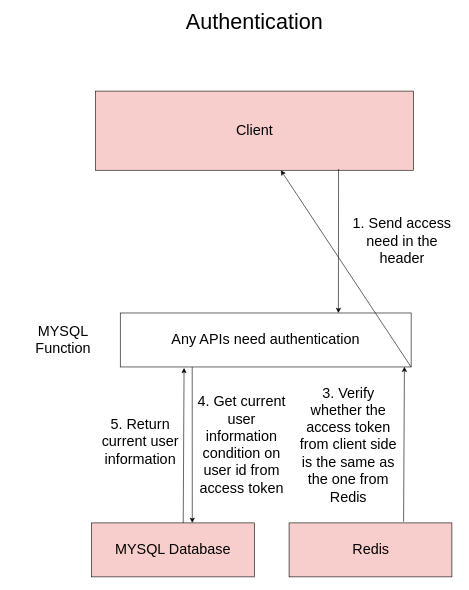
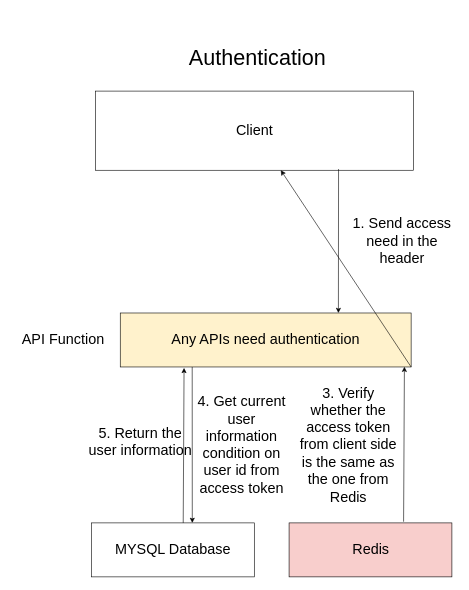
node "Authentication": moved (255, 21) -> (258, 57)
node "Client": fillcolor #f8cecc -> #ffffff
node "MYSQL Function": label "MYSQL Function" -> "API Function"
node "Any APIs need authentication": fillcolor #ffffff -> #fff2cc
node "5. Return current user information": label "5. Return current user information" -> "5. Return the user information"
node "MYSQL Database": fillcolor #f8cecc -> #ffffff
